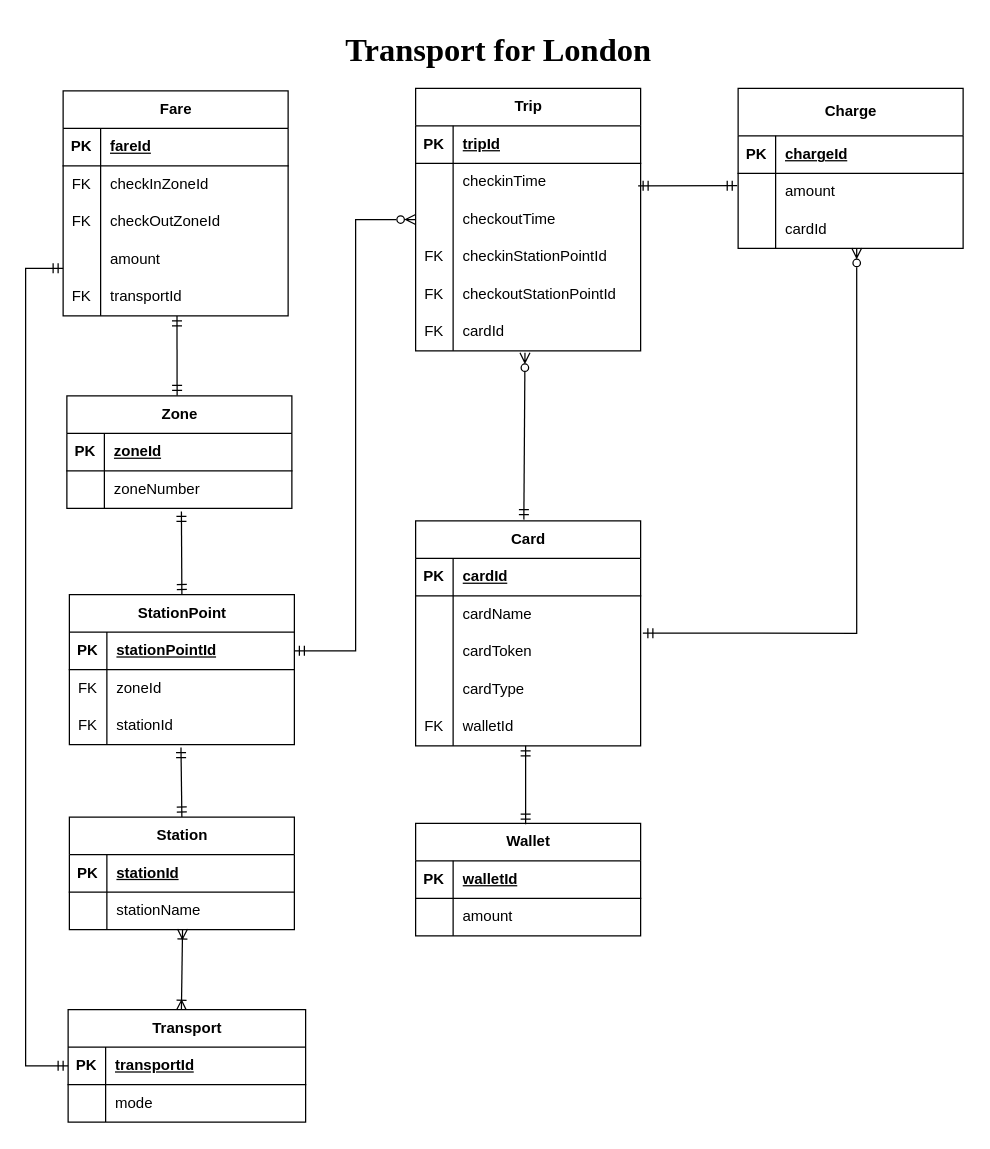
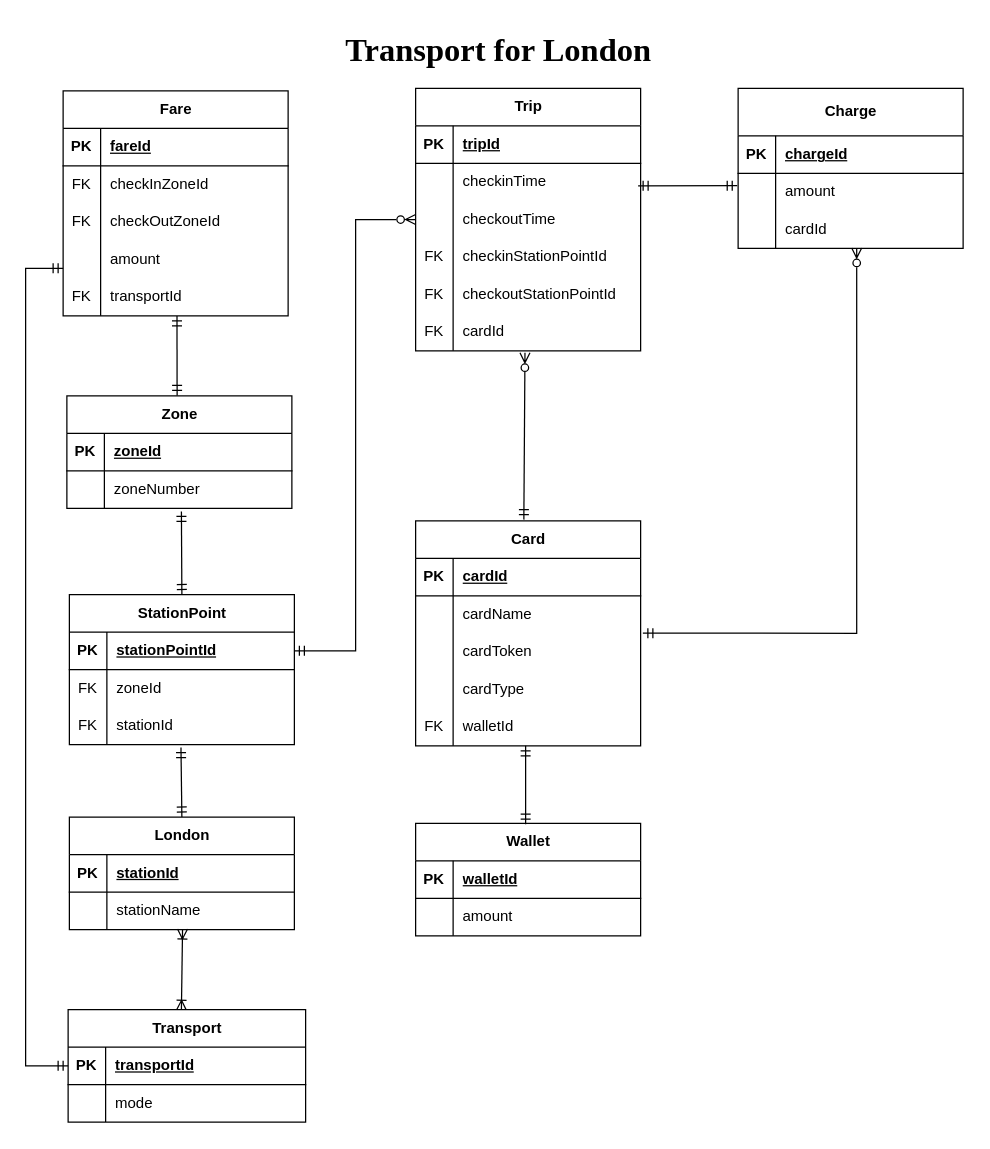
node "Station": label "Station" -> "London"
